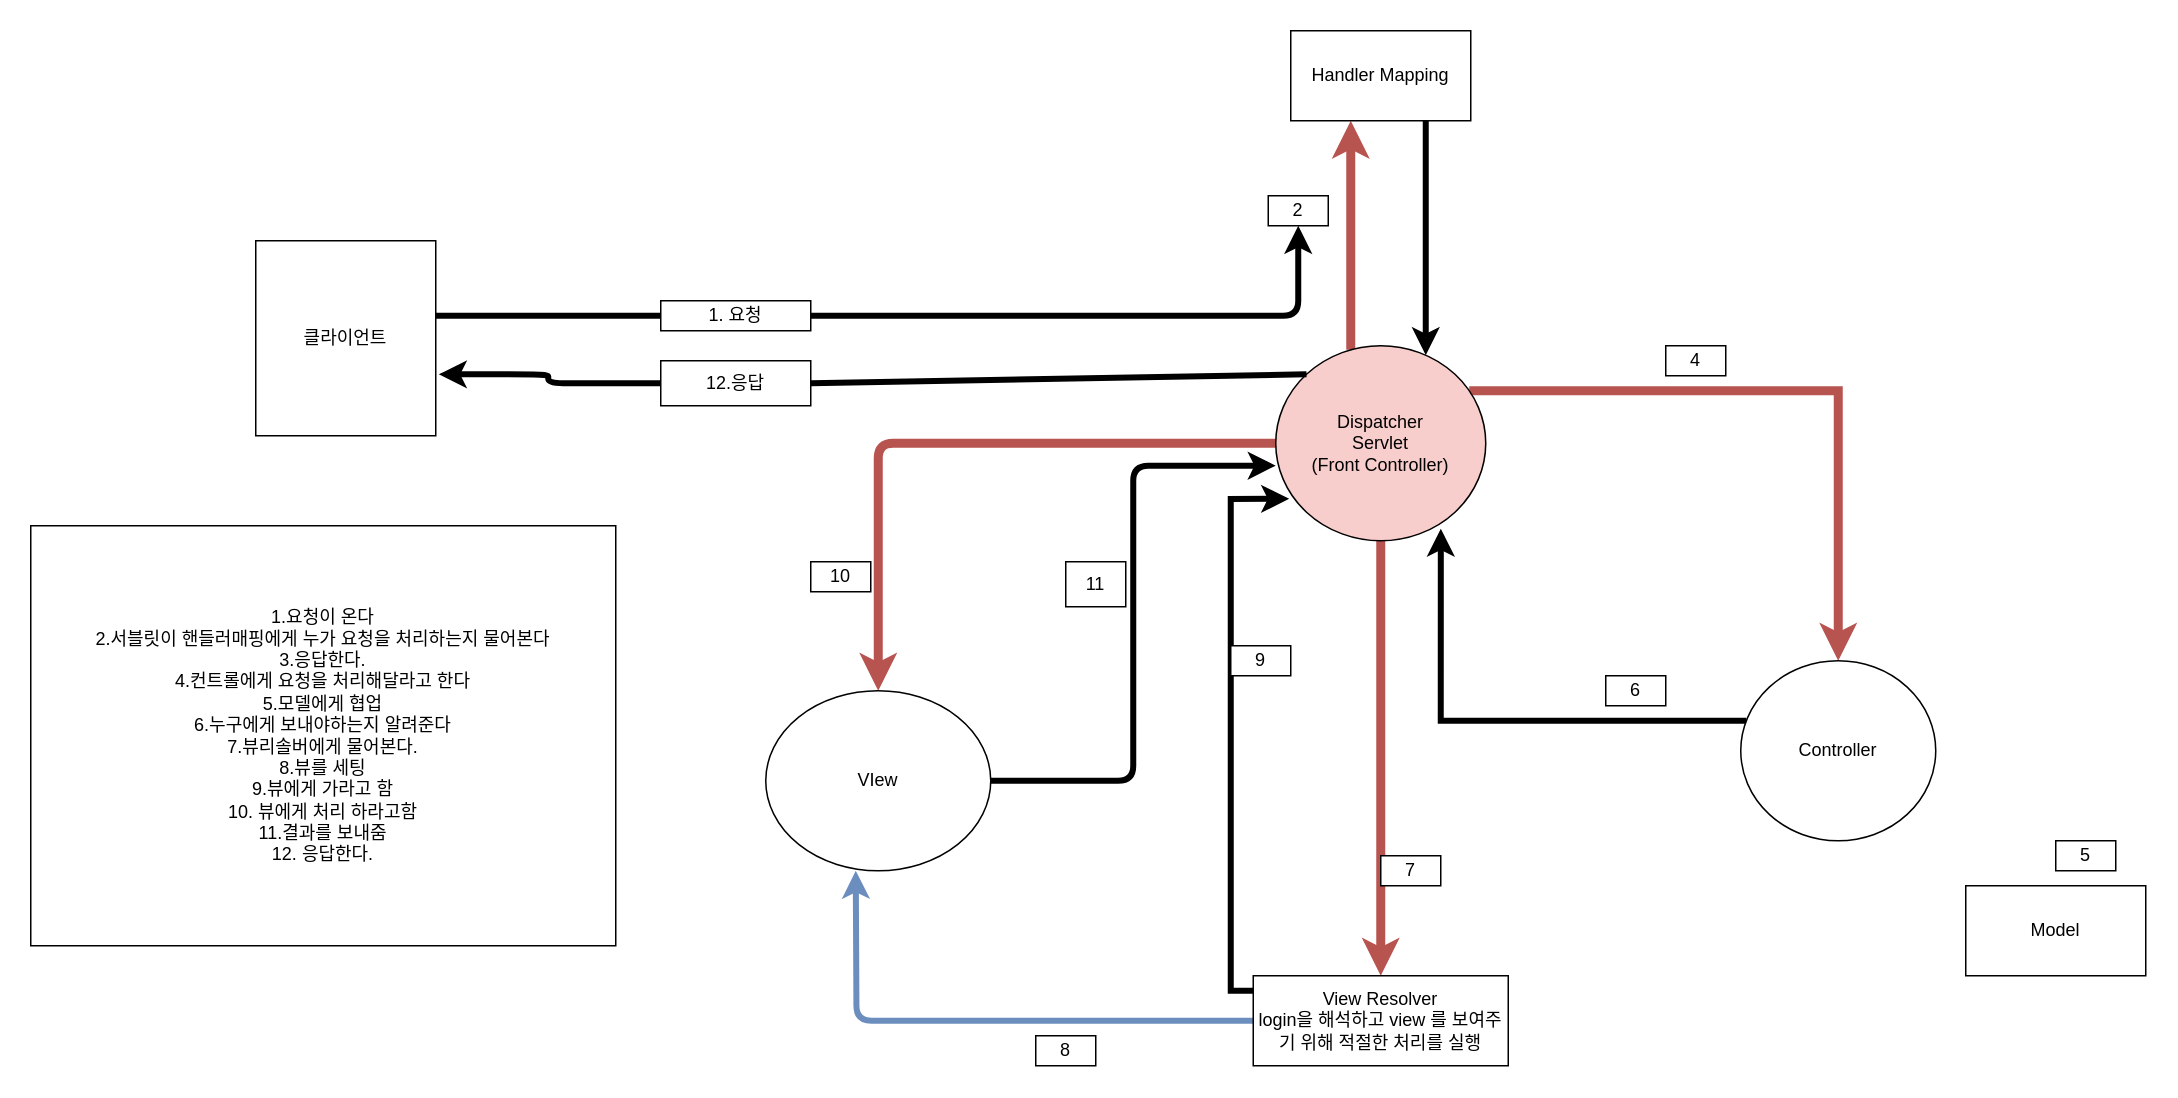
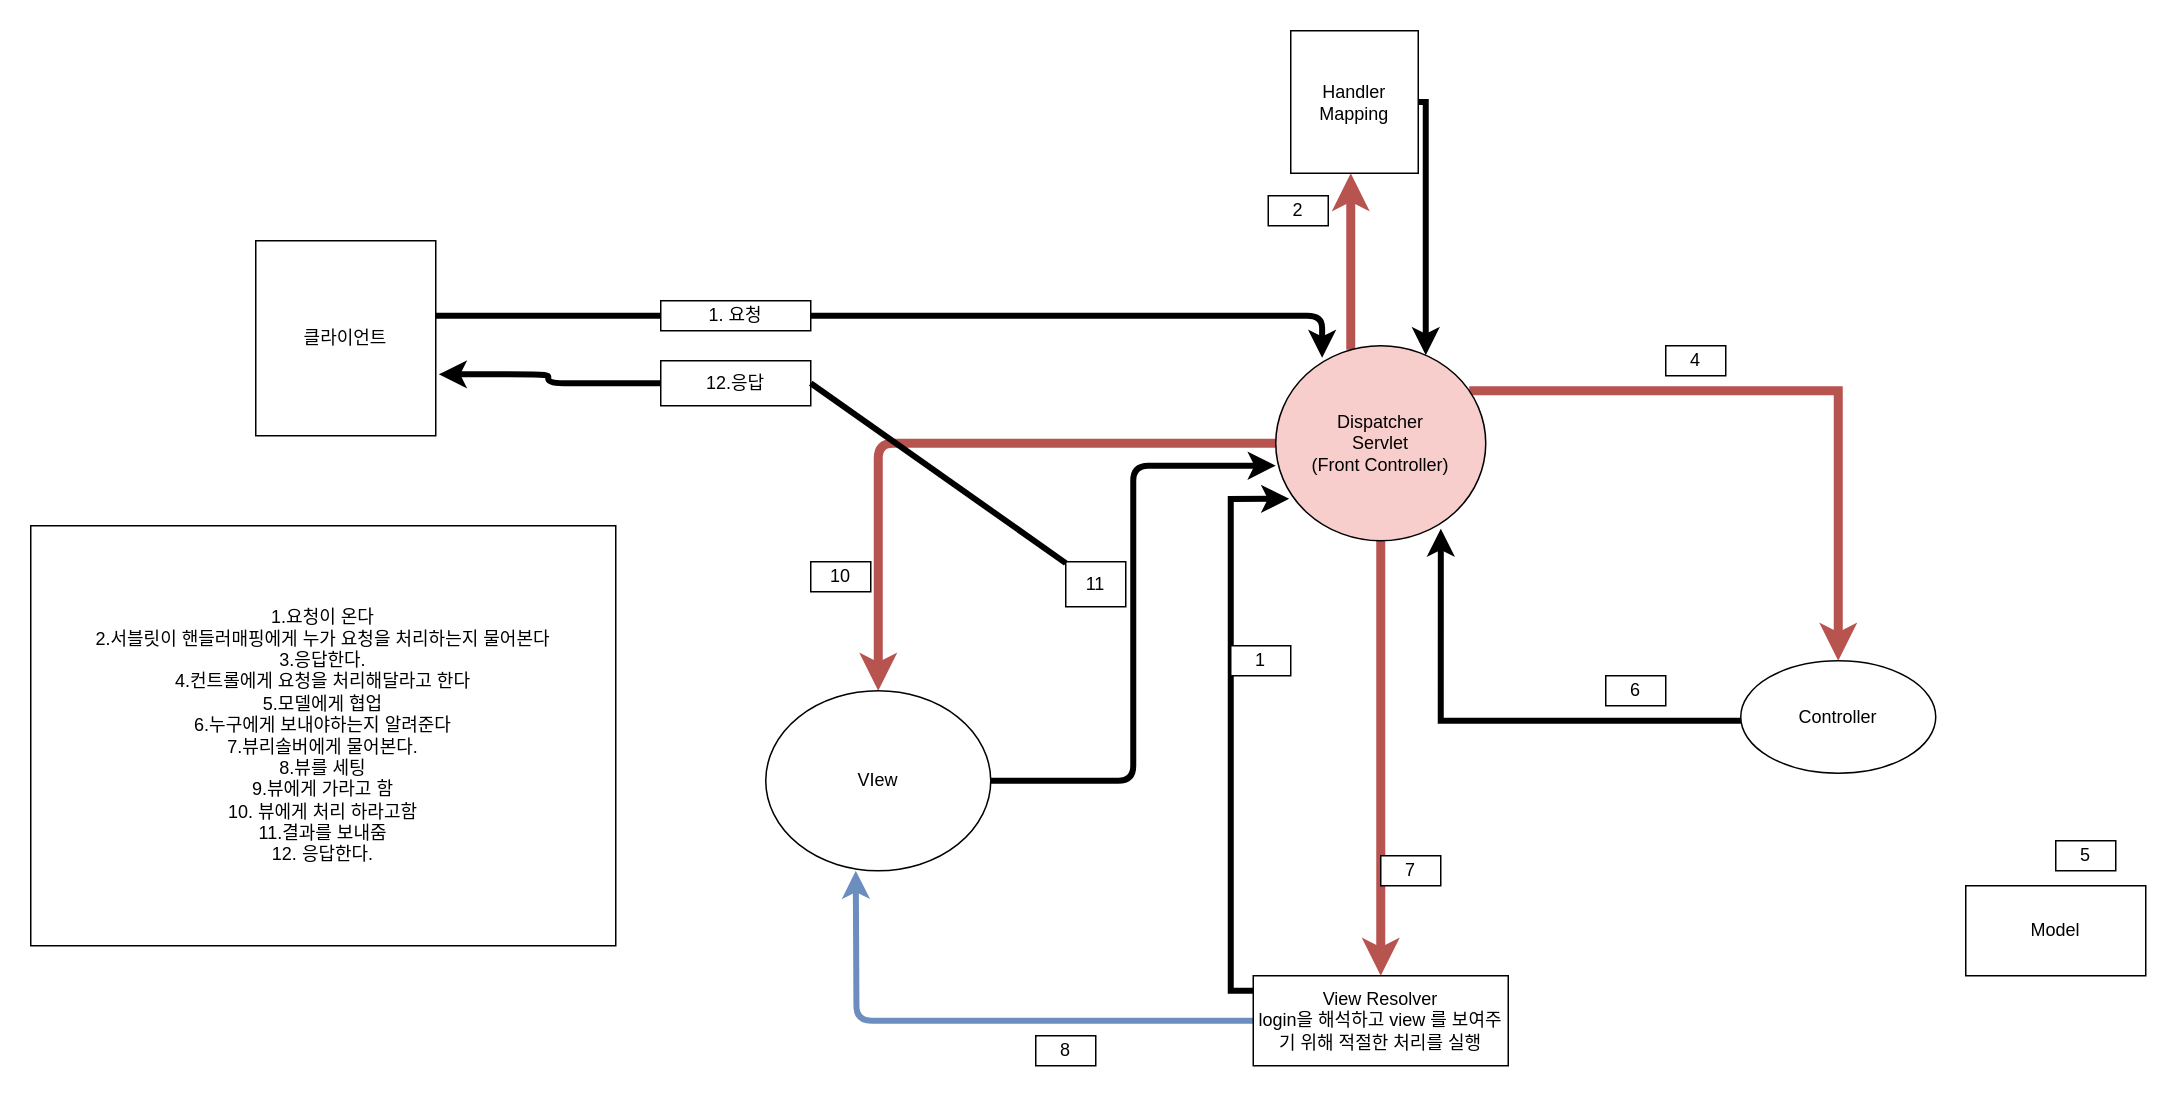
node "Handler Mapping": size 180x90 -> 128x143
edge "1. 요청" -> "2": now "1. 요청" -> "Dispatcher Servlet (Front Controller)"
edge "12.응답" -- "Dispatcher Servlet (Front Controller)": now "12.응답" -- "11"
node "9": label "9" -> "1"
node "Controller": size 195x180 -> 195x113
